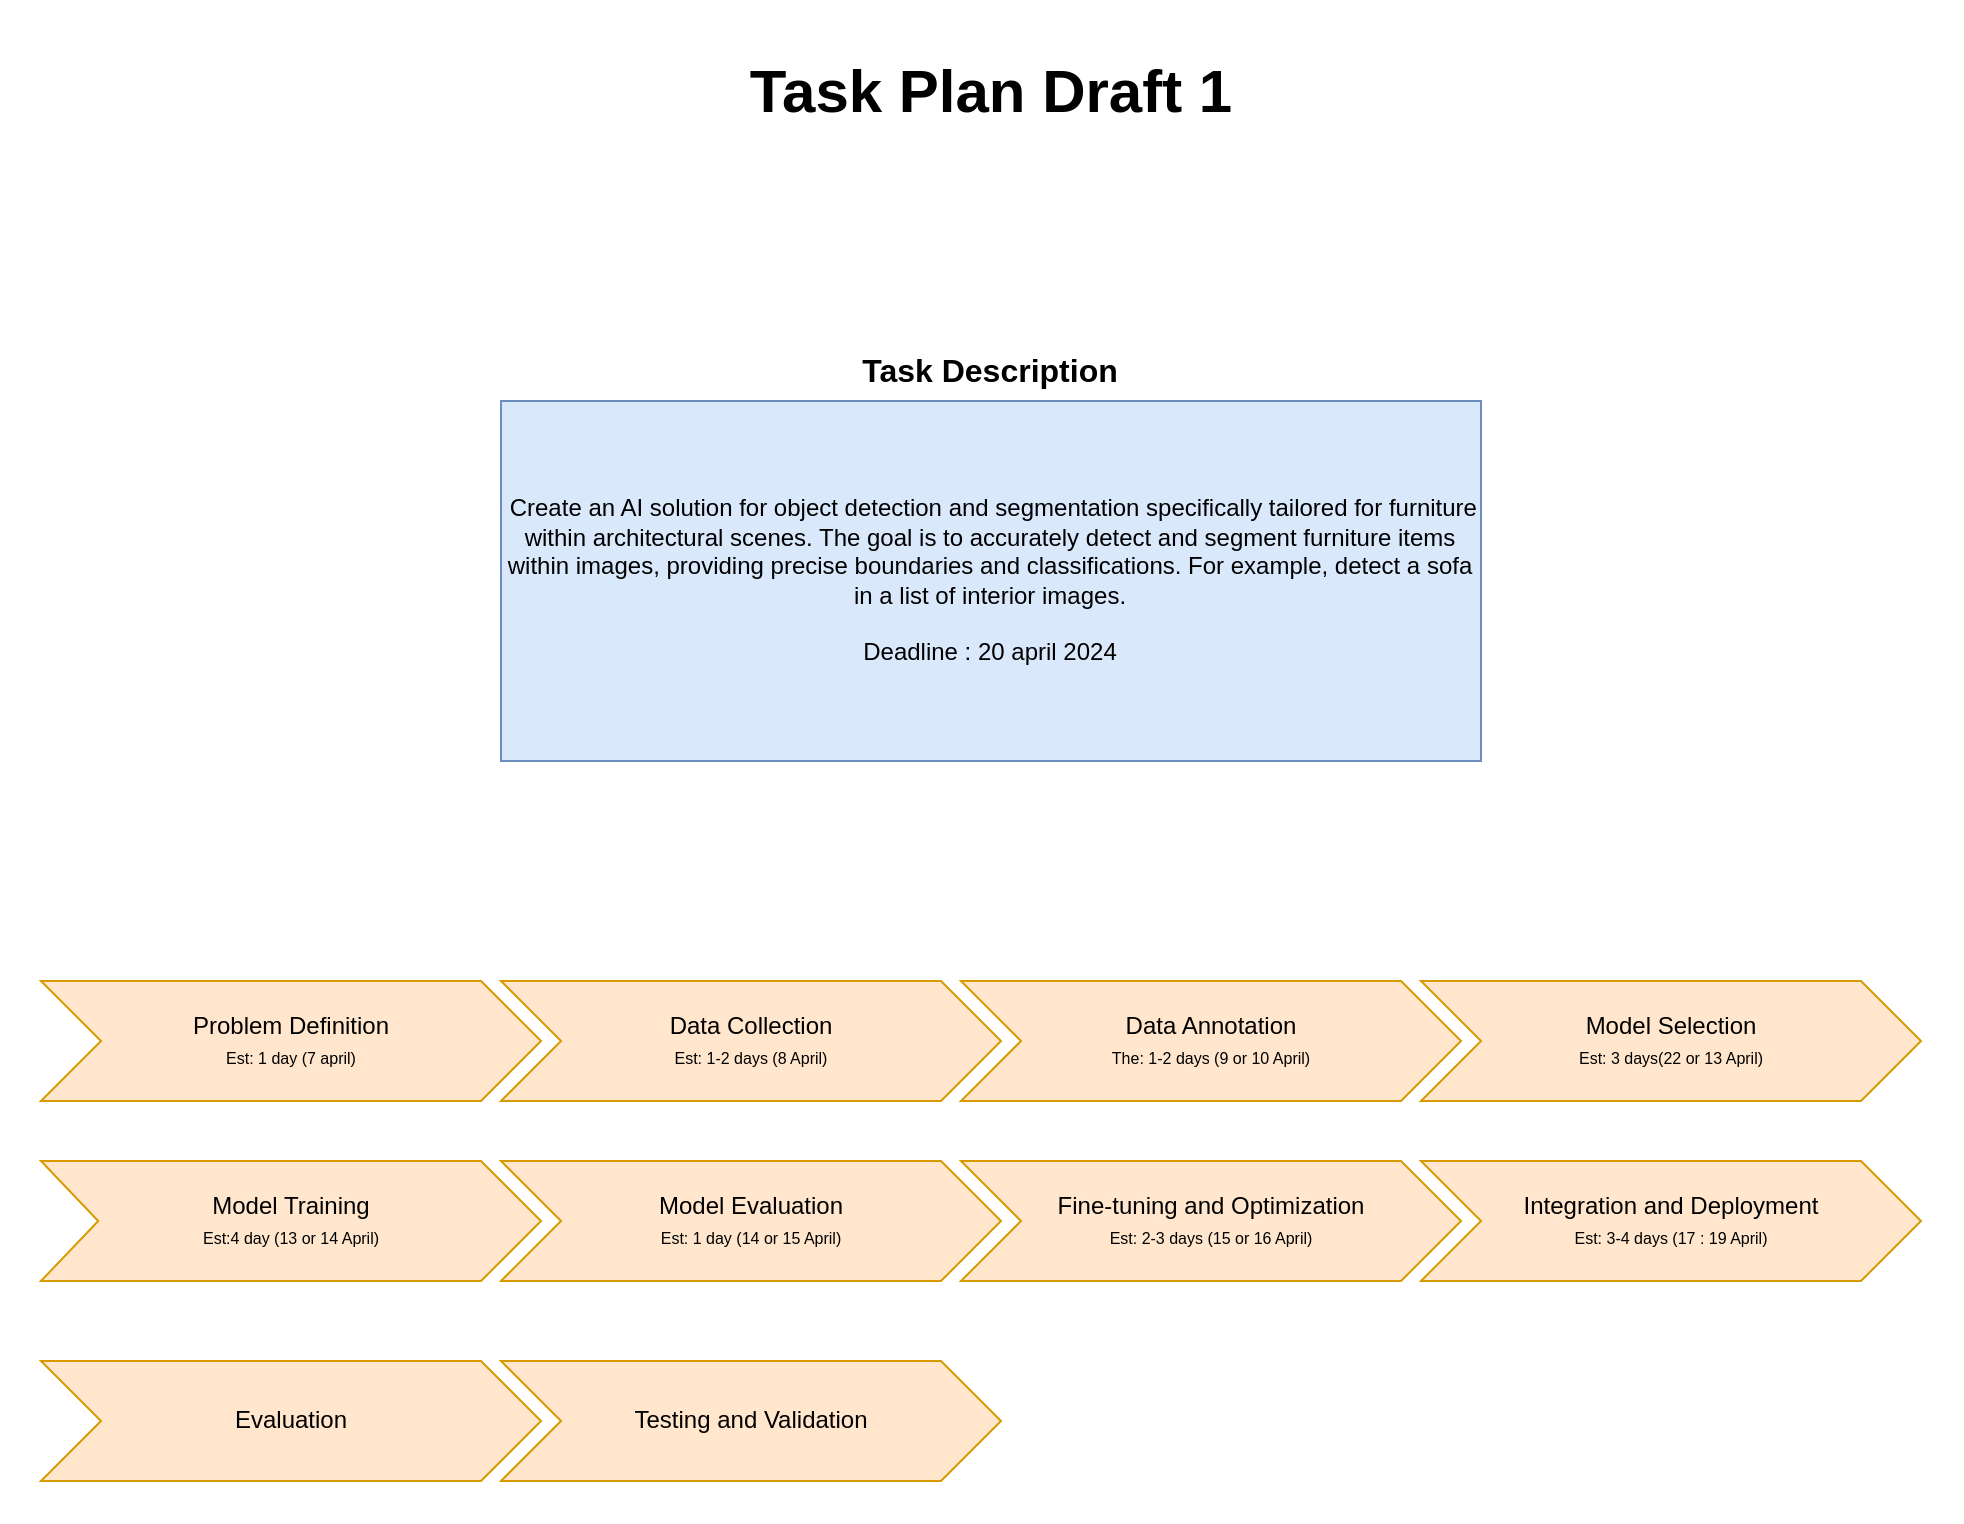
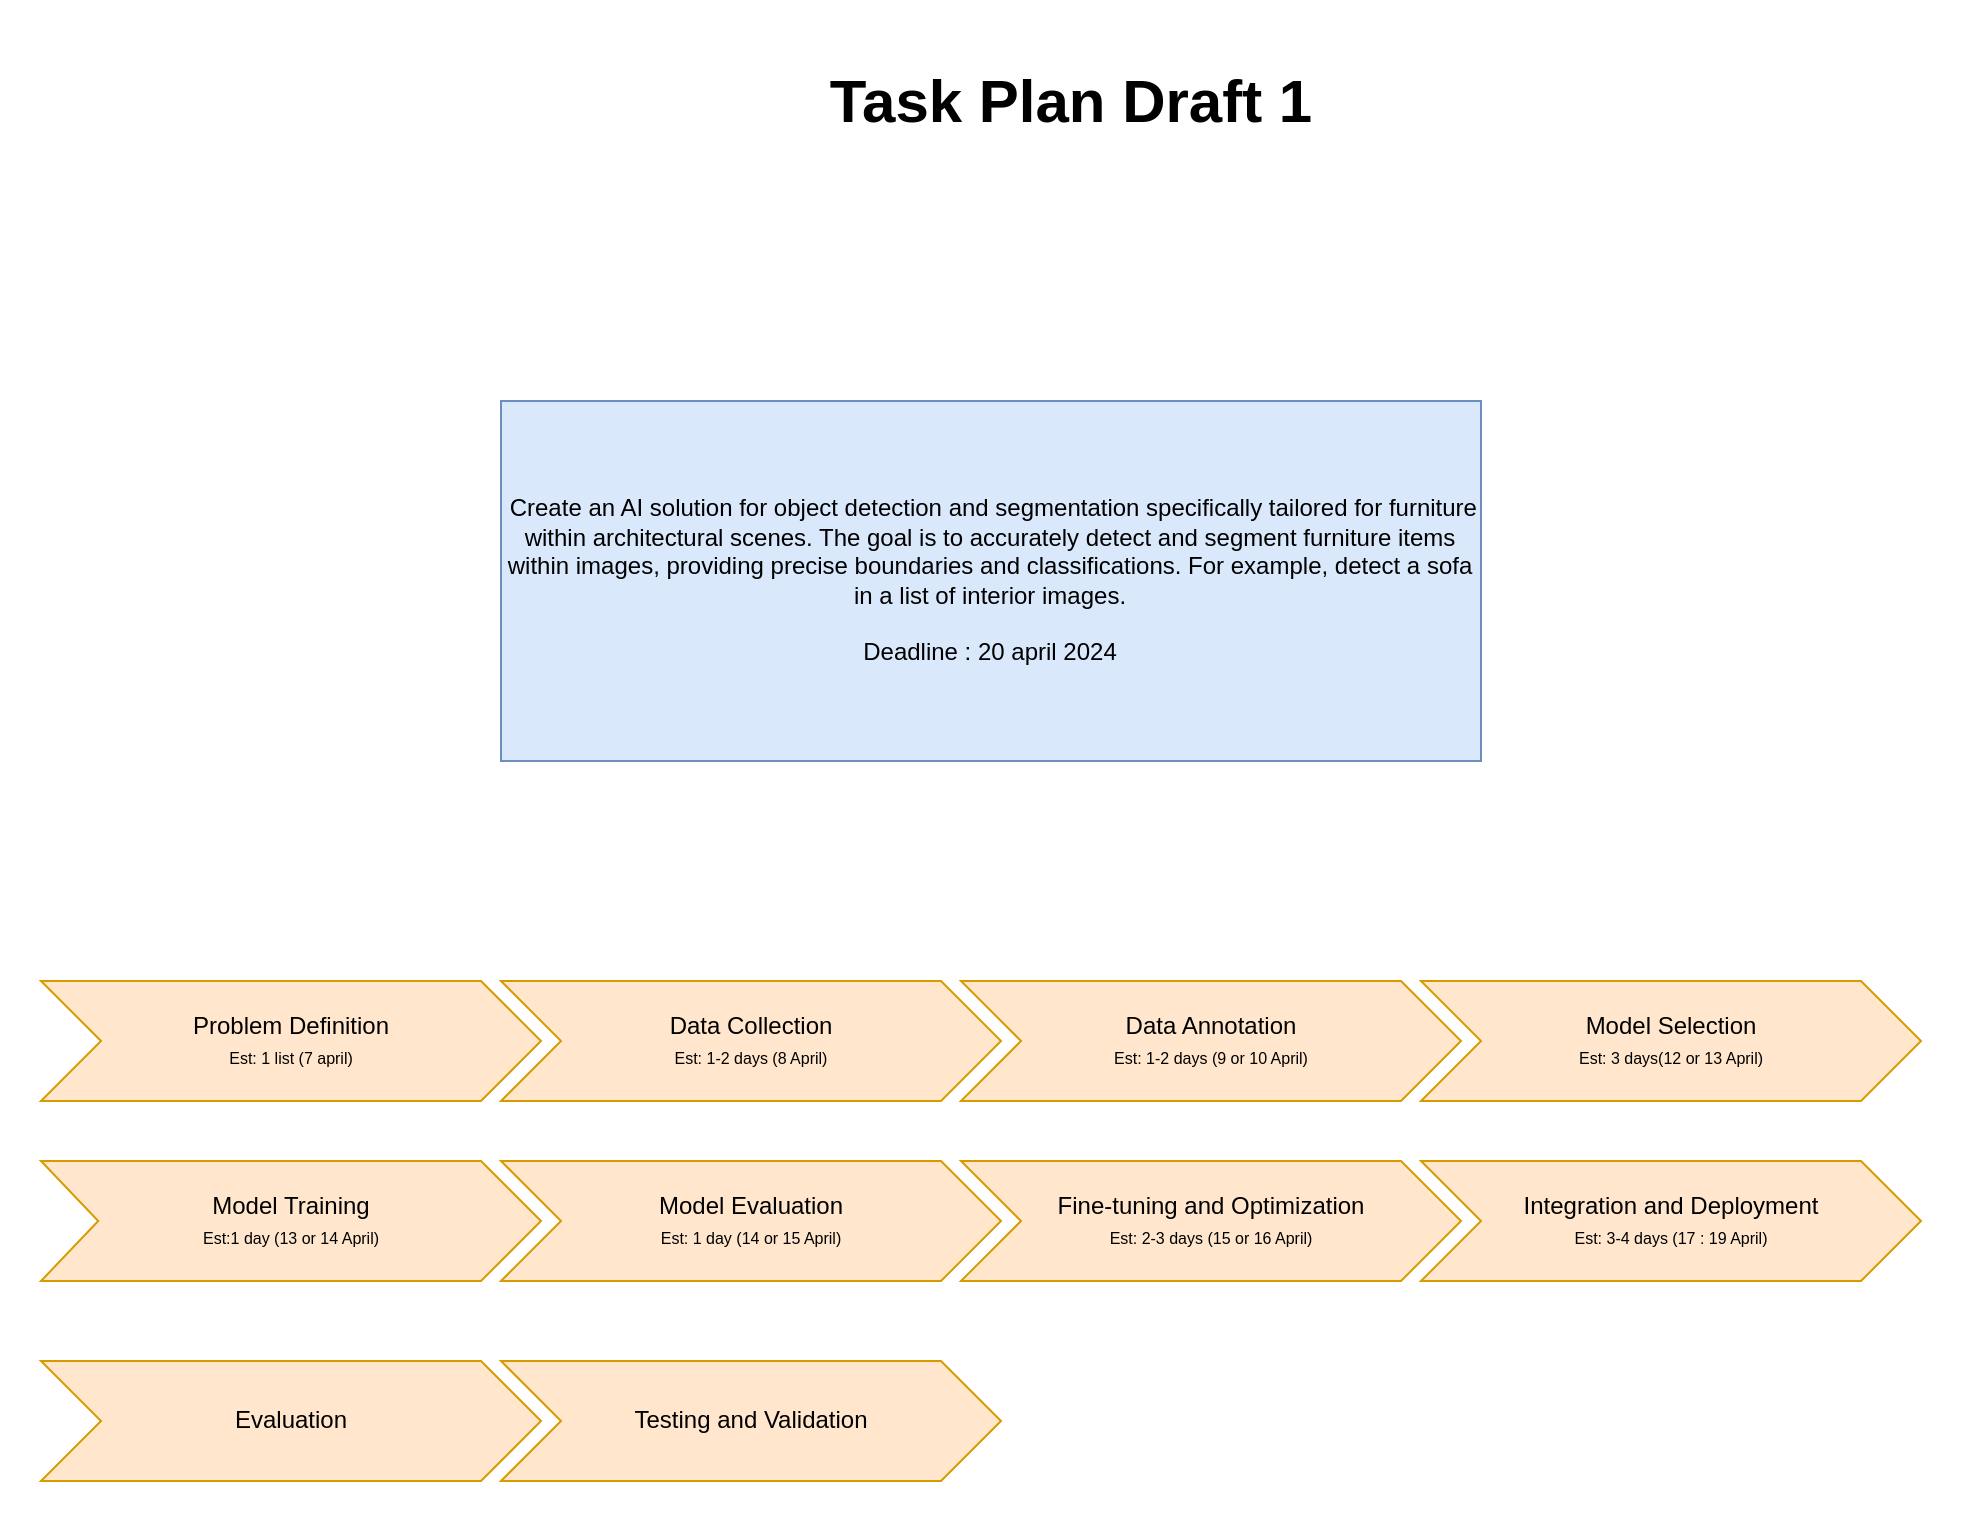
node "Task Plan Draft 1": moved (991, 91) -> (1071, 101)
node "Task Description": removed
node "Problem Definition Est: 1 day (7 april)": label "Problem Definition Est: 1 day (7 april)" -> "Problem Definition Est: 1 list (7 april)"
node "Data Annotation The: 1-2 days (9 or 10 April)": label "Data Annotation The: 1-2 days (9 or 10 April)" -> "Data Annotation Est: 1-2 days (9 or 10 April)"
node "Model Selection Est: 3 days(22 or 13 April)": label "Model Selection Est: 3 days(22 or 13 April)" -> "Model Selection Est: 3 days(12 or 13 April)"
node "Model Training Est:4 day (13 or 14 April)": label "Model Training Est:4 day (13 or 14 April)" -> "Model Training Est:1 day (13 or 14 April)"
